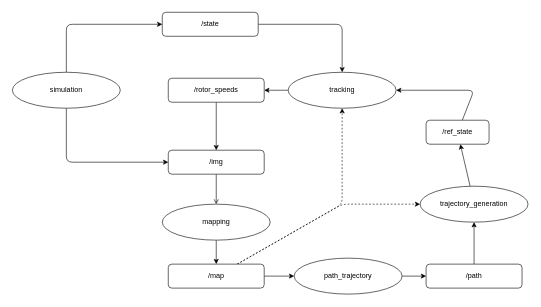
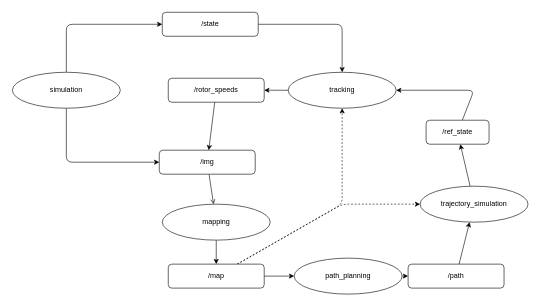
node "/img": moved (216, 162) -> (207, 162)
node "trajectory_generation": label "trajectory_generation" -> "trajectory_simulation"
node "path_trajectory": label "path_trajectory" -> "path_planning"
node "/path": moved (474, 276) -> (456, 276)
